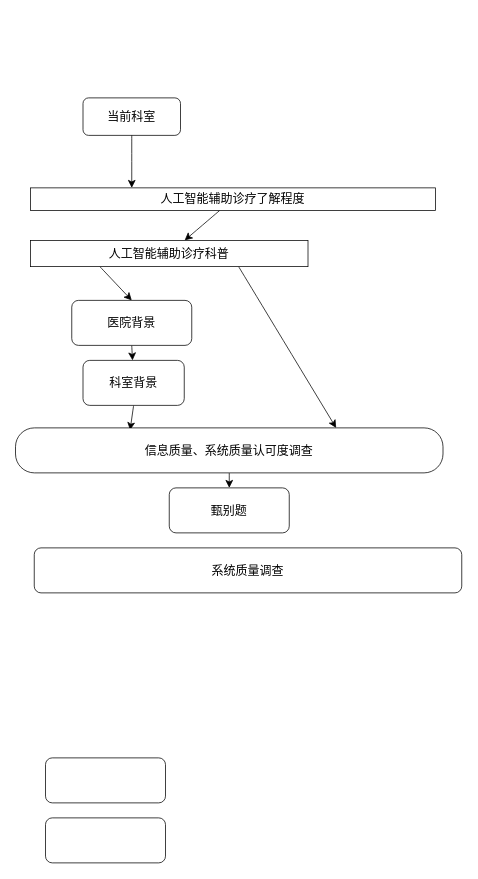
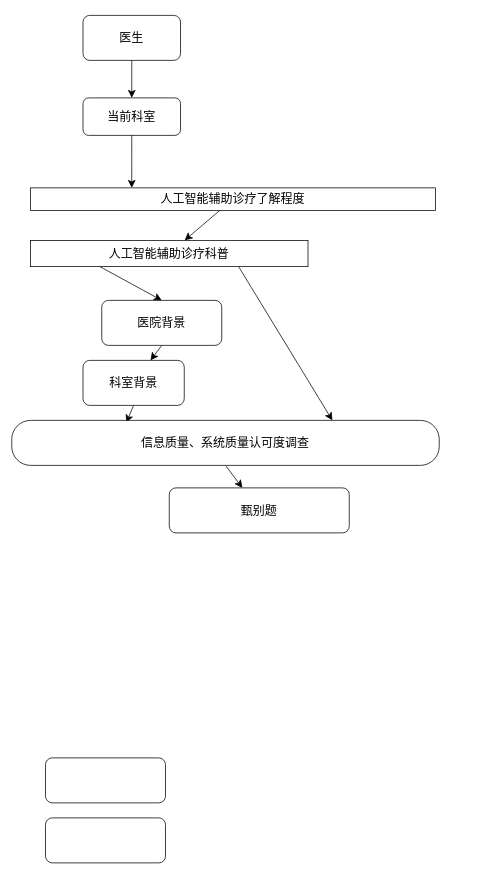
node "医生": added
edge "医生" -> "当前科室": added
node "医院背景": moved (132, 323) -> (162, 323)
node "信息质量、系统质量认可度调查": moved (229, 450) -> (225, 443)
node "甄别题": size 120x45 -> 180x45
node "系统质量调查": removed
